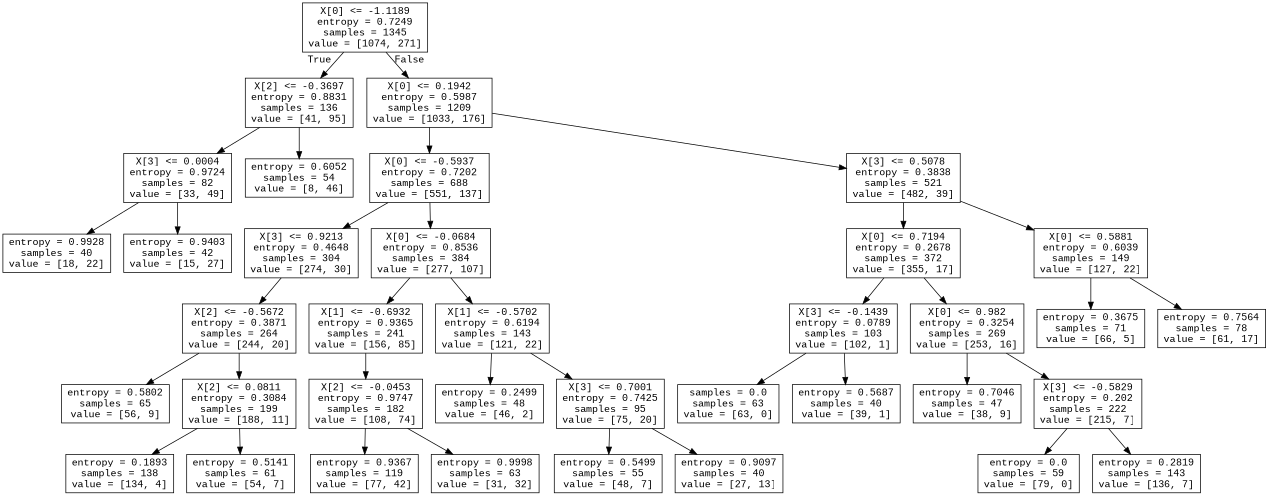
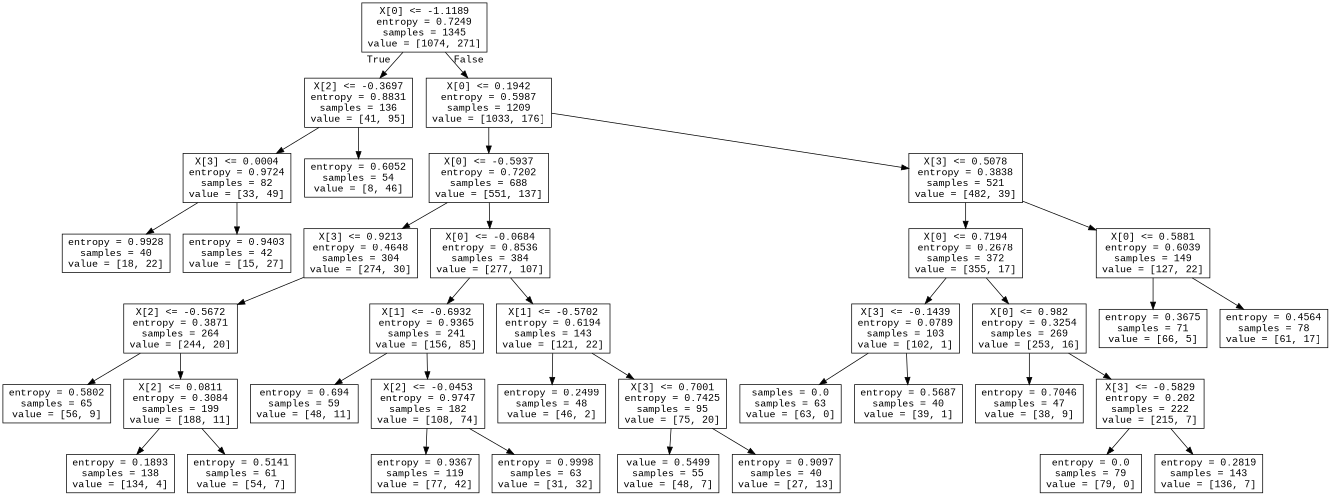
node "entropy = 0.7564 samples = 78 value = [61, 17]": label "entropy = 0.7564 samples = 78 value = [61, 17]" -> "entropy = 0.4564 samples = 78 value = [61, 17]"
node "entropy = 0.694 samples = 59 value = [48, 11]": added
node "entropy = 0.5499 samples = 55 value = [48, 7]": label "entropy = 0.5499 samples = 55 value = [48, 7]" -> "value = 0.5499 samples = 55 value = [48, 7]"
node "entropy = 0.0 samples = 59 value = [79, 0]": label "entropy = 0.0 samples = 59 value = [79, 0]" -> "entropy = 0.0 samples = 79 value = [79, 0]"
